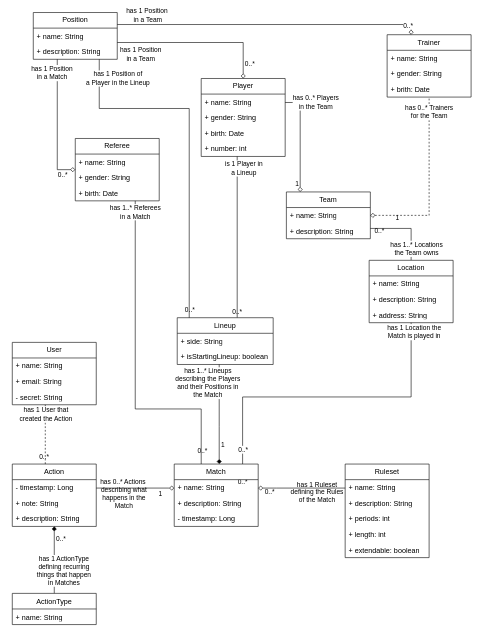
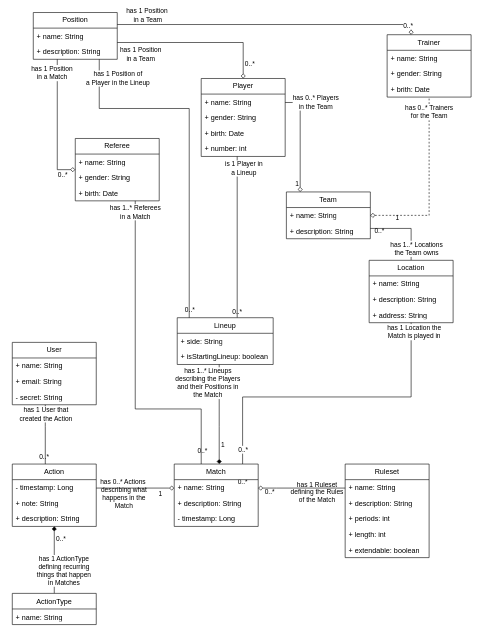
edge "User" -- "Action": style dashed -> solid
